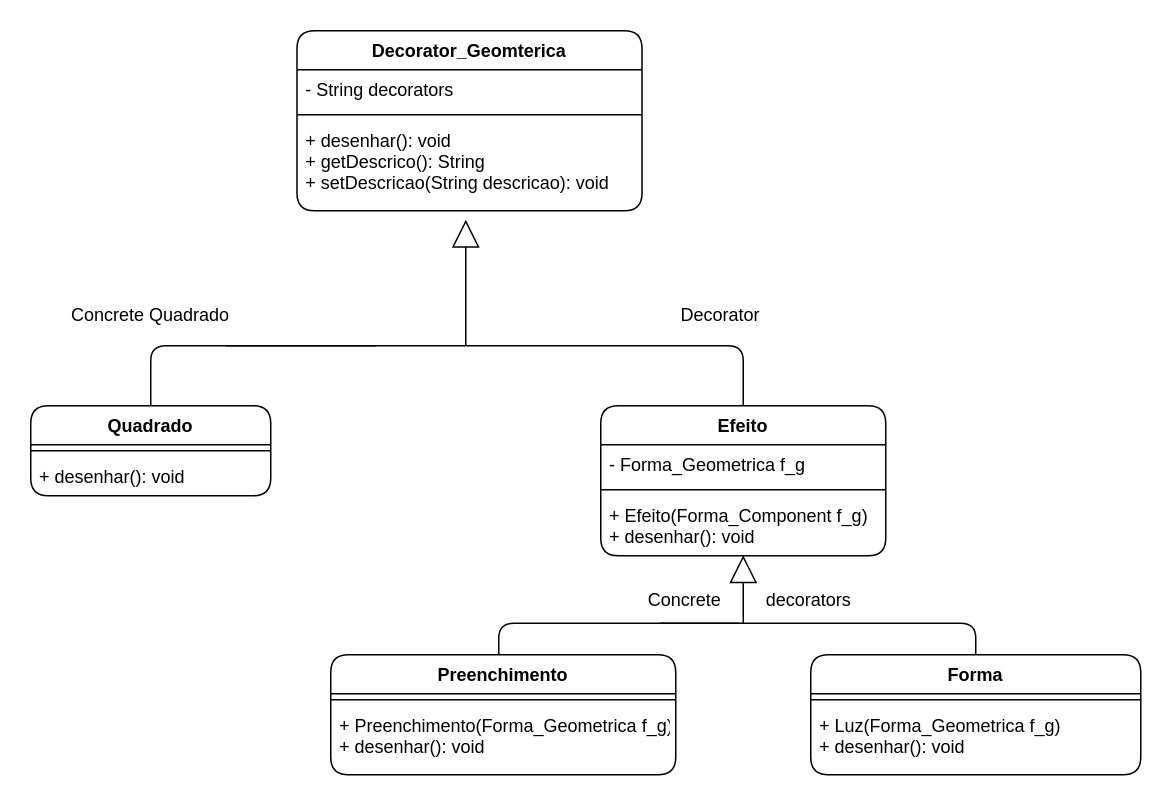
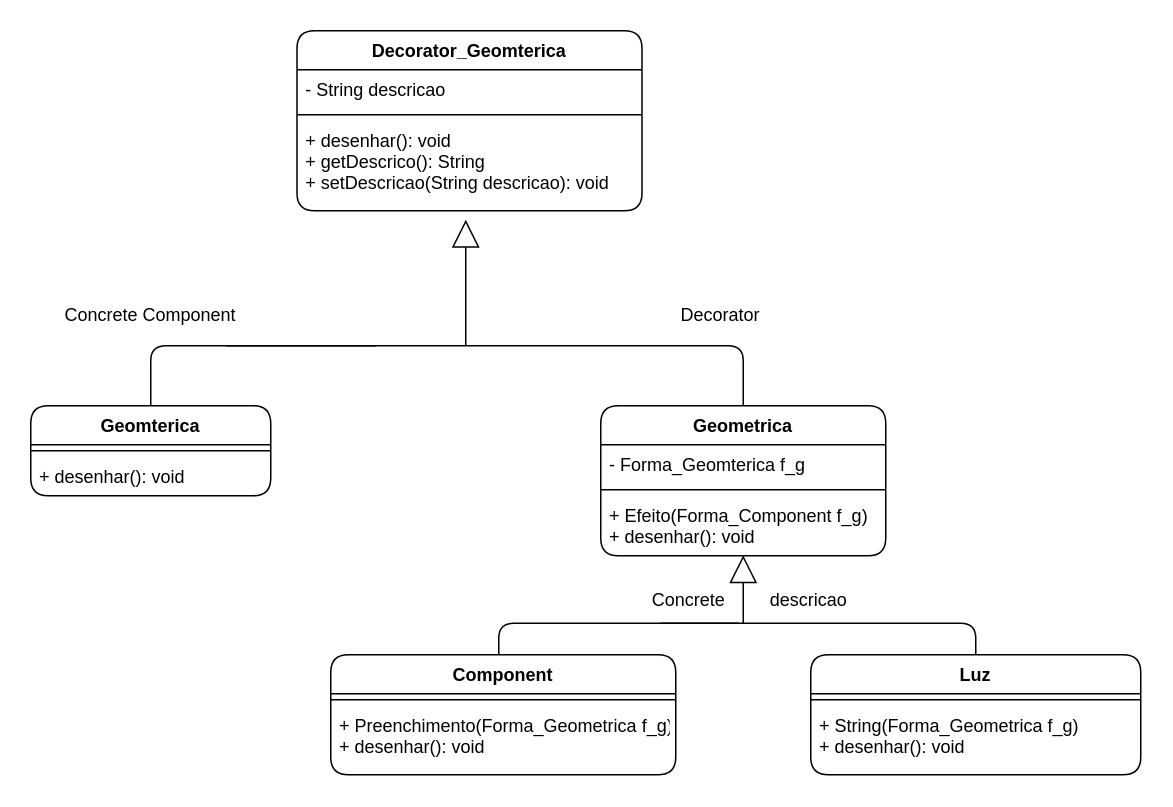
node "- String decorators": label "- String decorators" -> "- String descricao"
node "Concrete Quadrado": label "Concrete Quadrado" -> "Concrete Component"
node "Quadrado": label "Quadrado" -> "Geomterica"
node "Efeito": label "Efeito" -> "Geometrica"
node "- Forma_Geometrica f_g": label "- Forma_Geometrica f_g" -> "- Forma_Geomterica f_g"
node "Concrete decorators": label "Concrete decorators" -> "Concrete descricao"
node "Preenchimento": label "Preenchimento" -> "Component"
node "Forma": label "Forma" -> "Luz"
node "+ Luz(Forma_Geometrica f_g) + desenhar(): void": label "+ Luz(Forma_Geometrica f_g) + desenhar(): void" -> "+ String(Forma_Geometrica f_g) + desenhar(): void"
